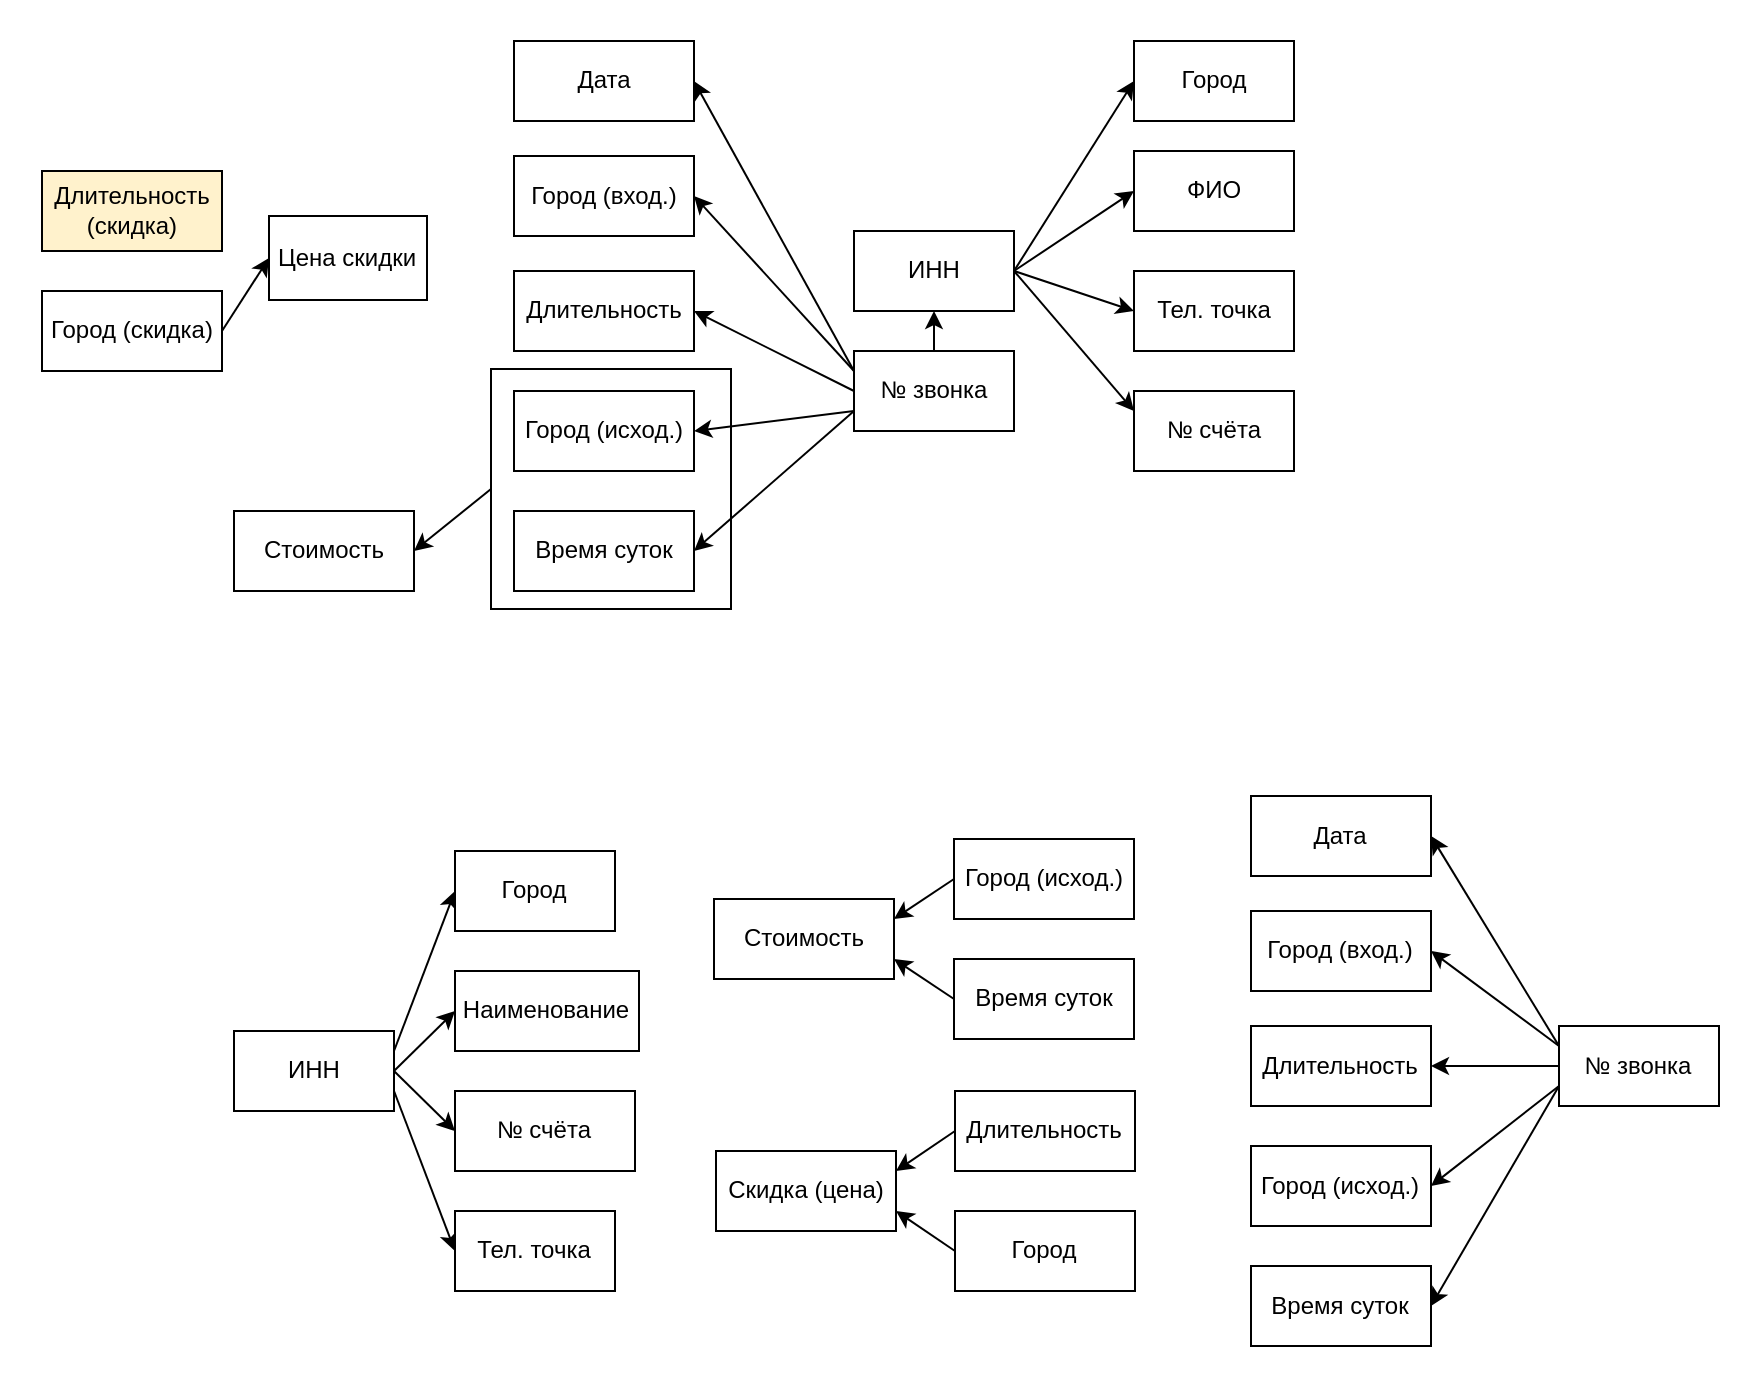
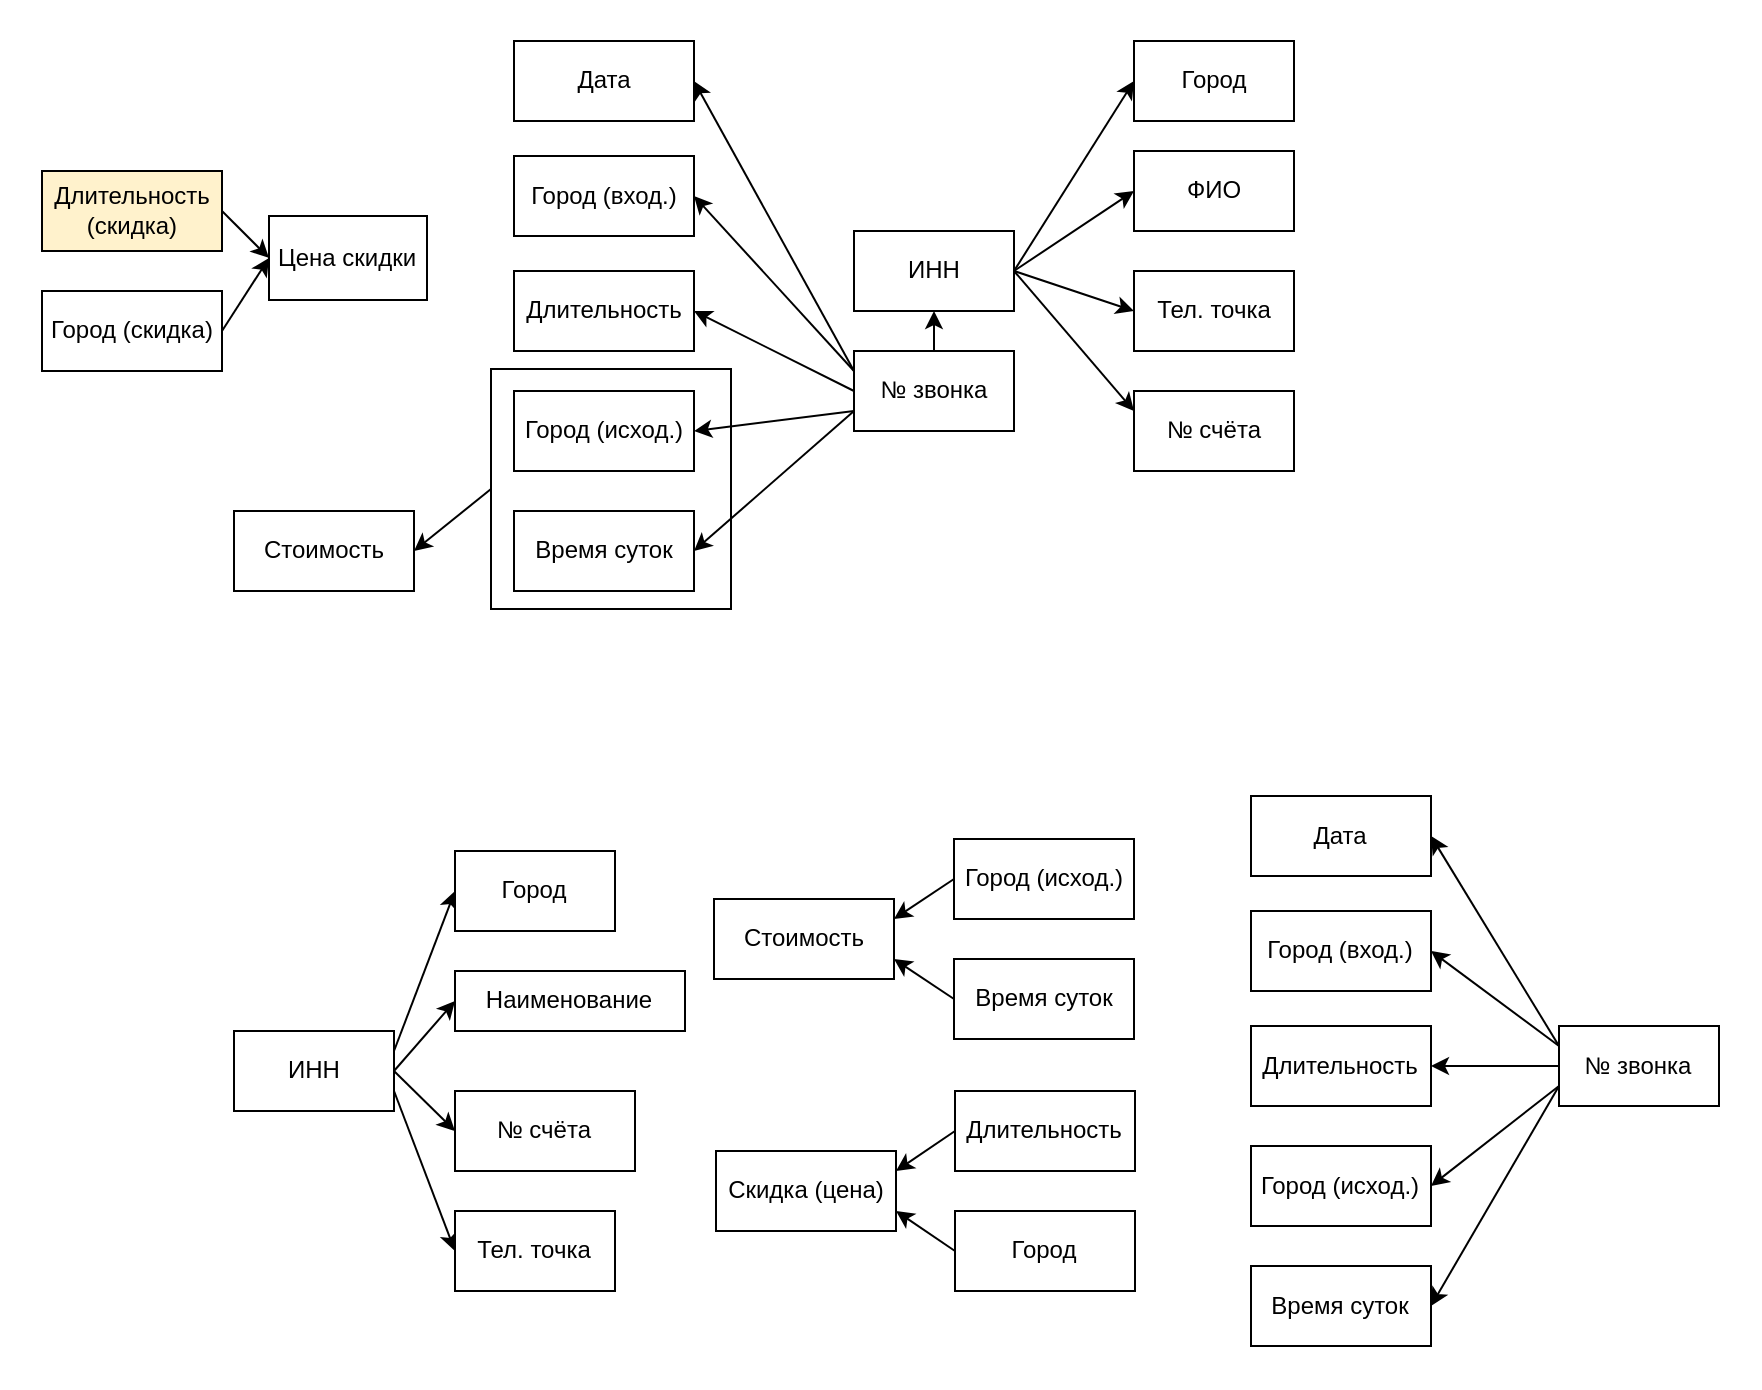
edge "Длительность (скидка)" -> "Цена скидки": added
node "Наименование": size 184x80 -> 230x60
